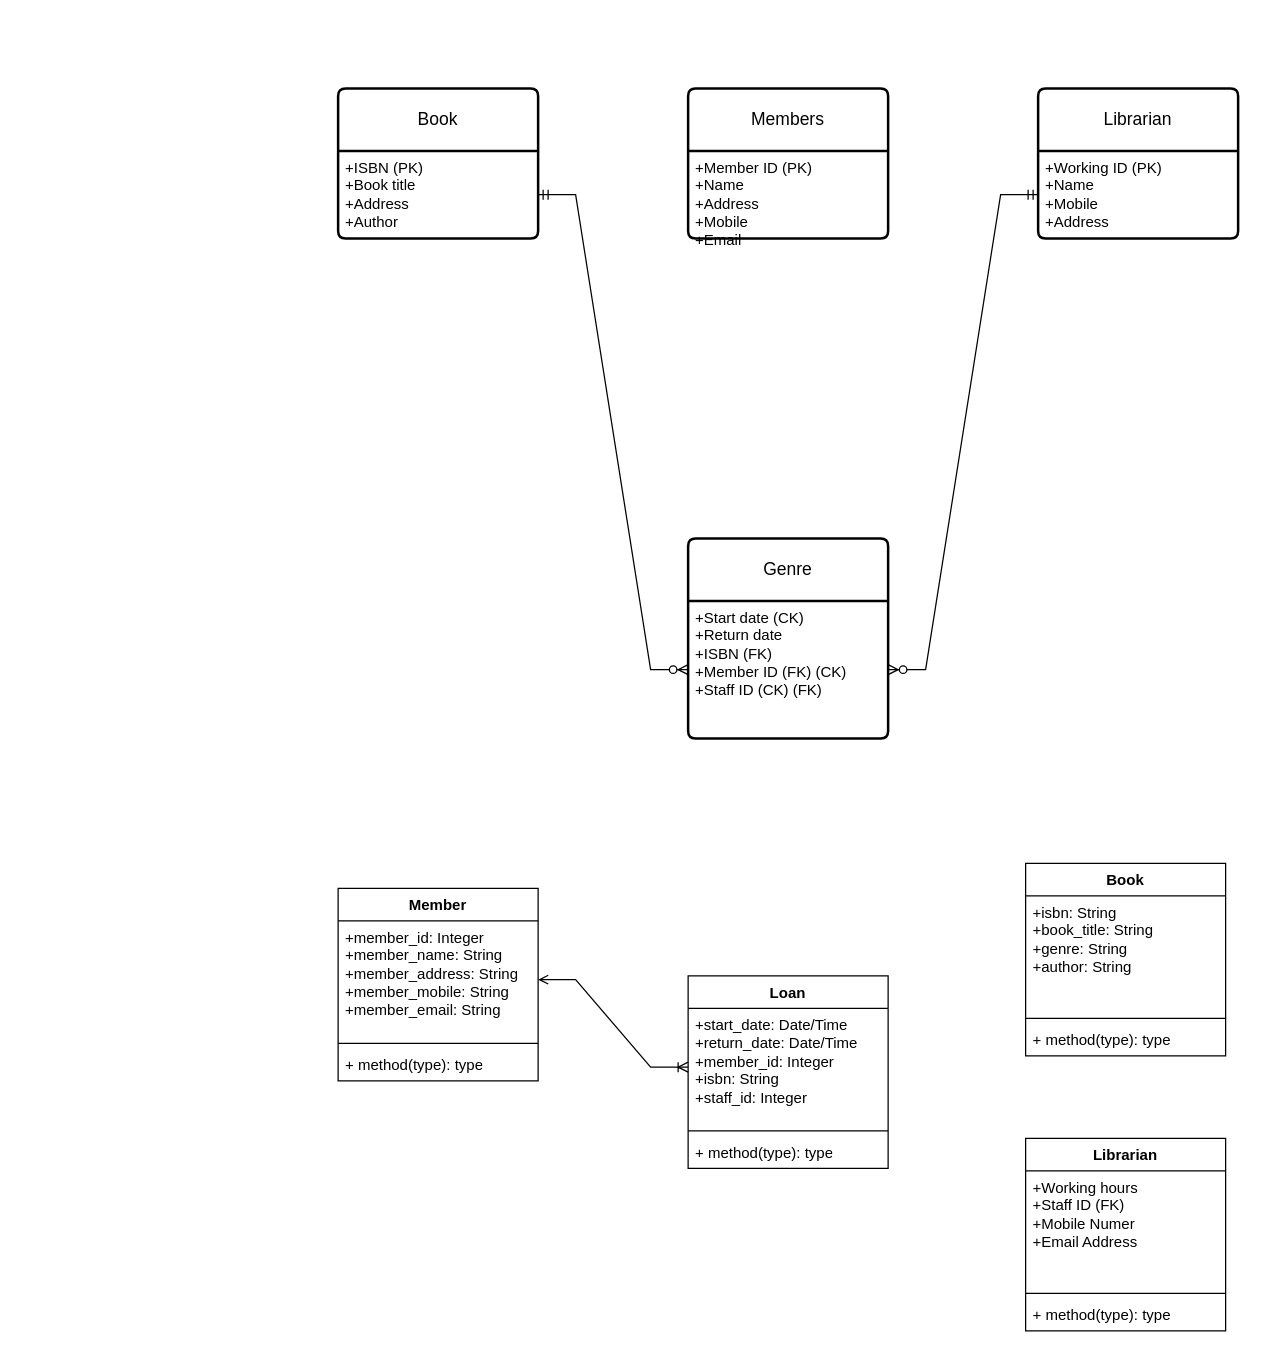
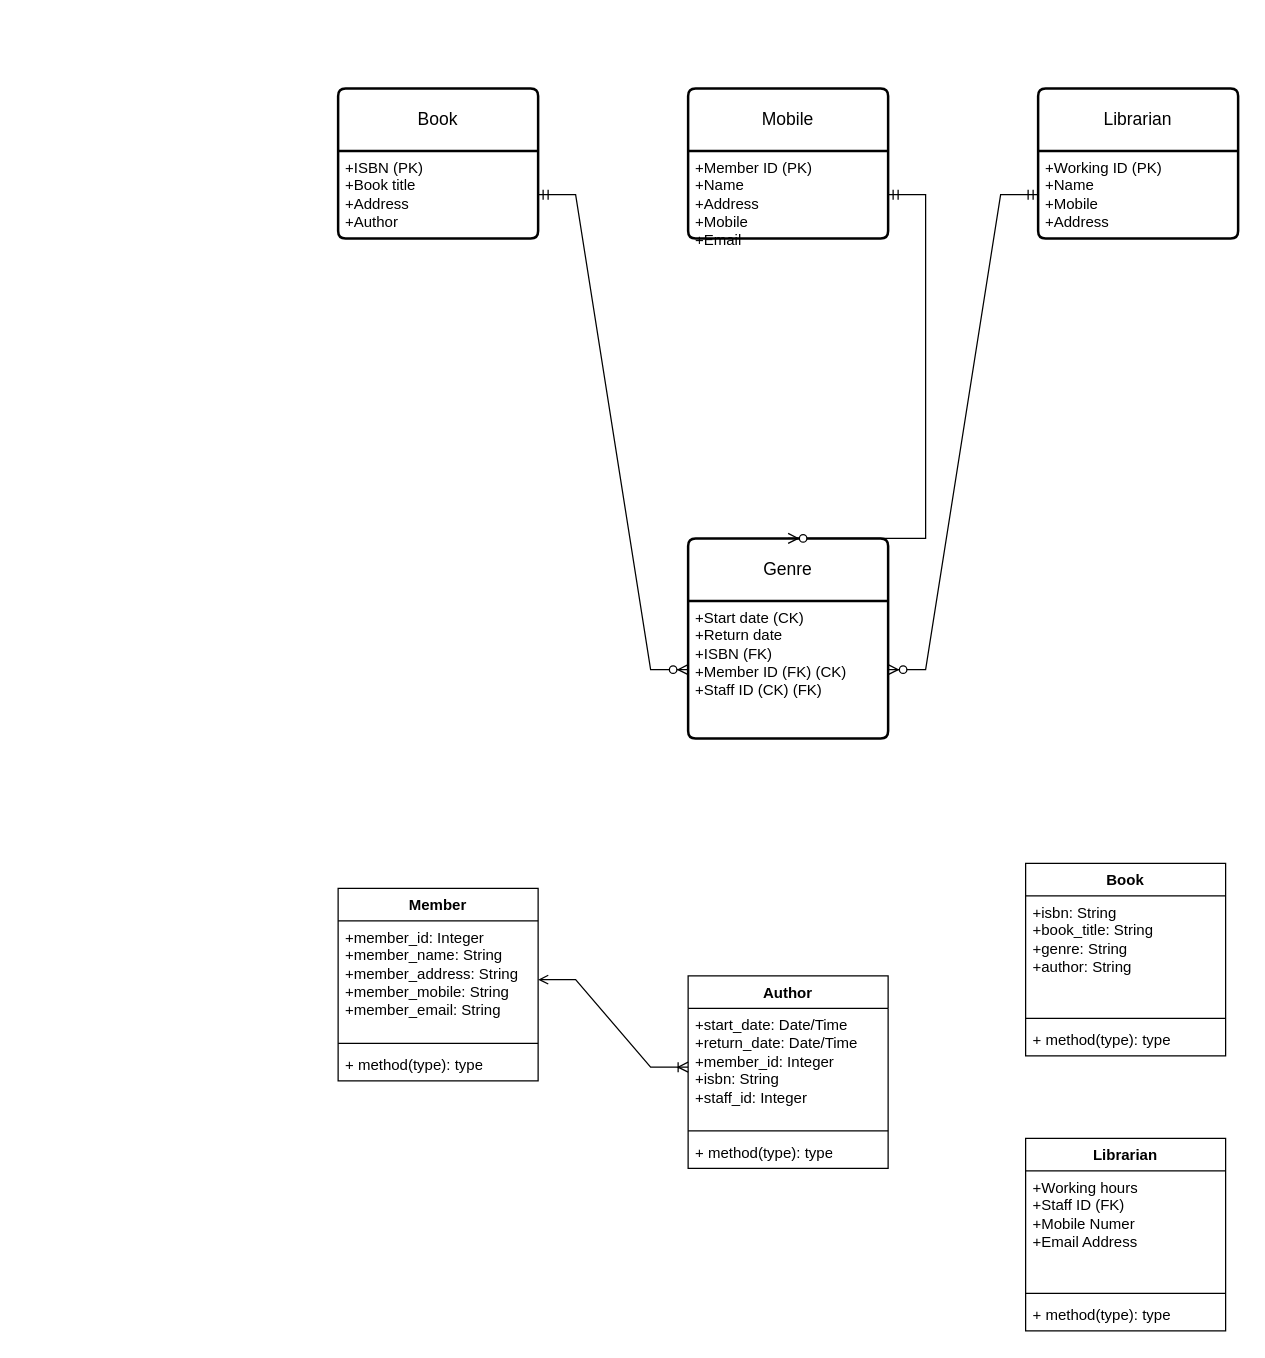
node "Members": label "Members" -> "Mobile"
edge "+Member ID (PK) +Name +Address +Mobile +Email" -- "Genre": added
node "Loan": label "Loan" -> "Author"
